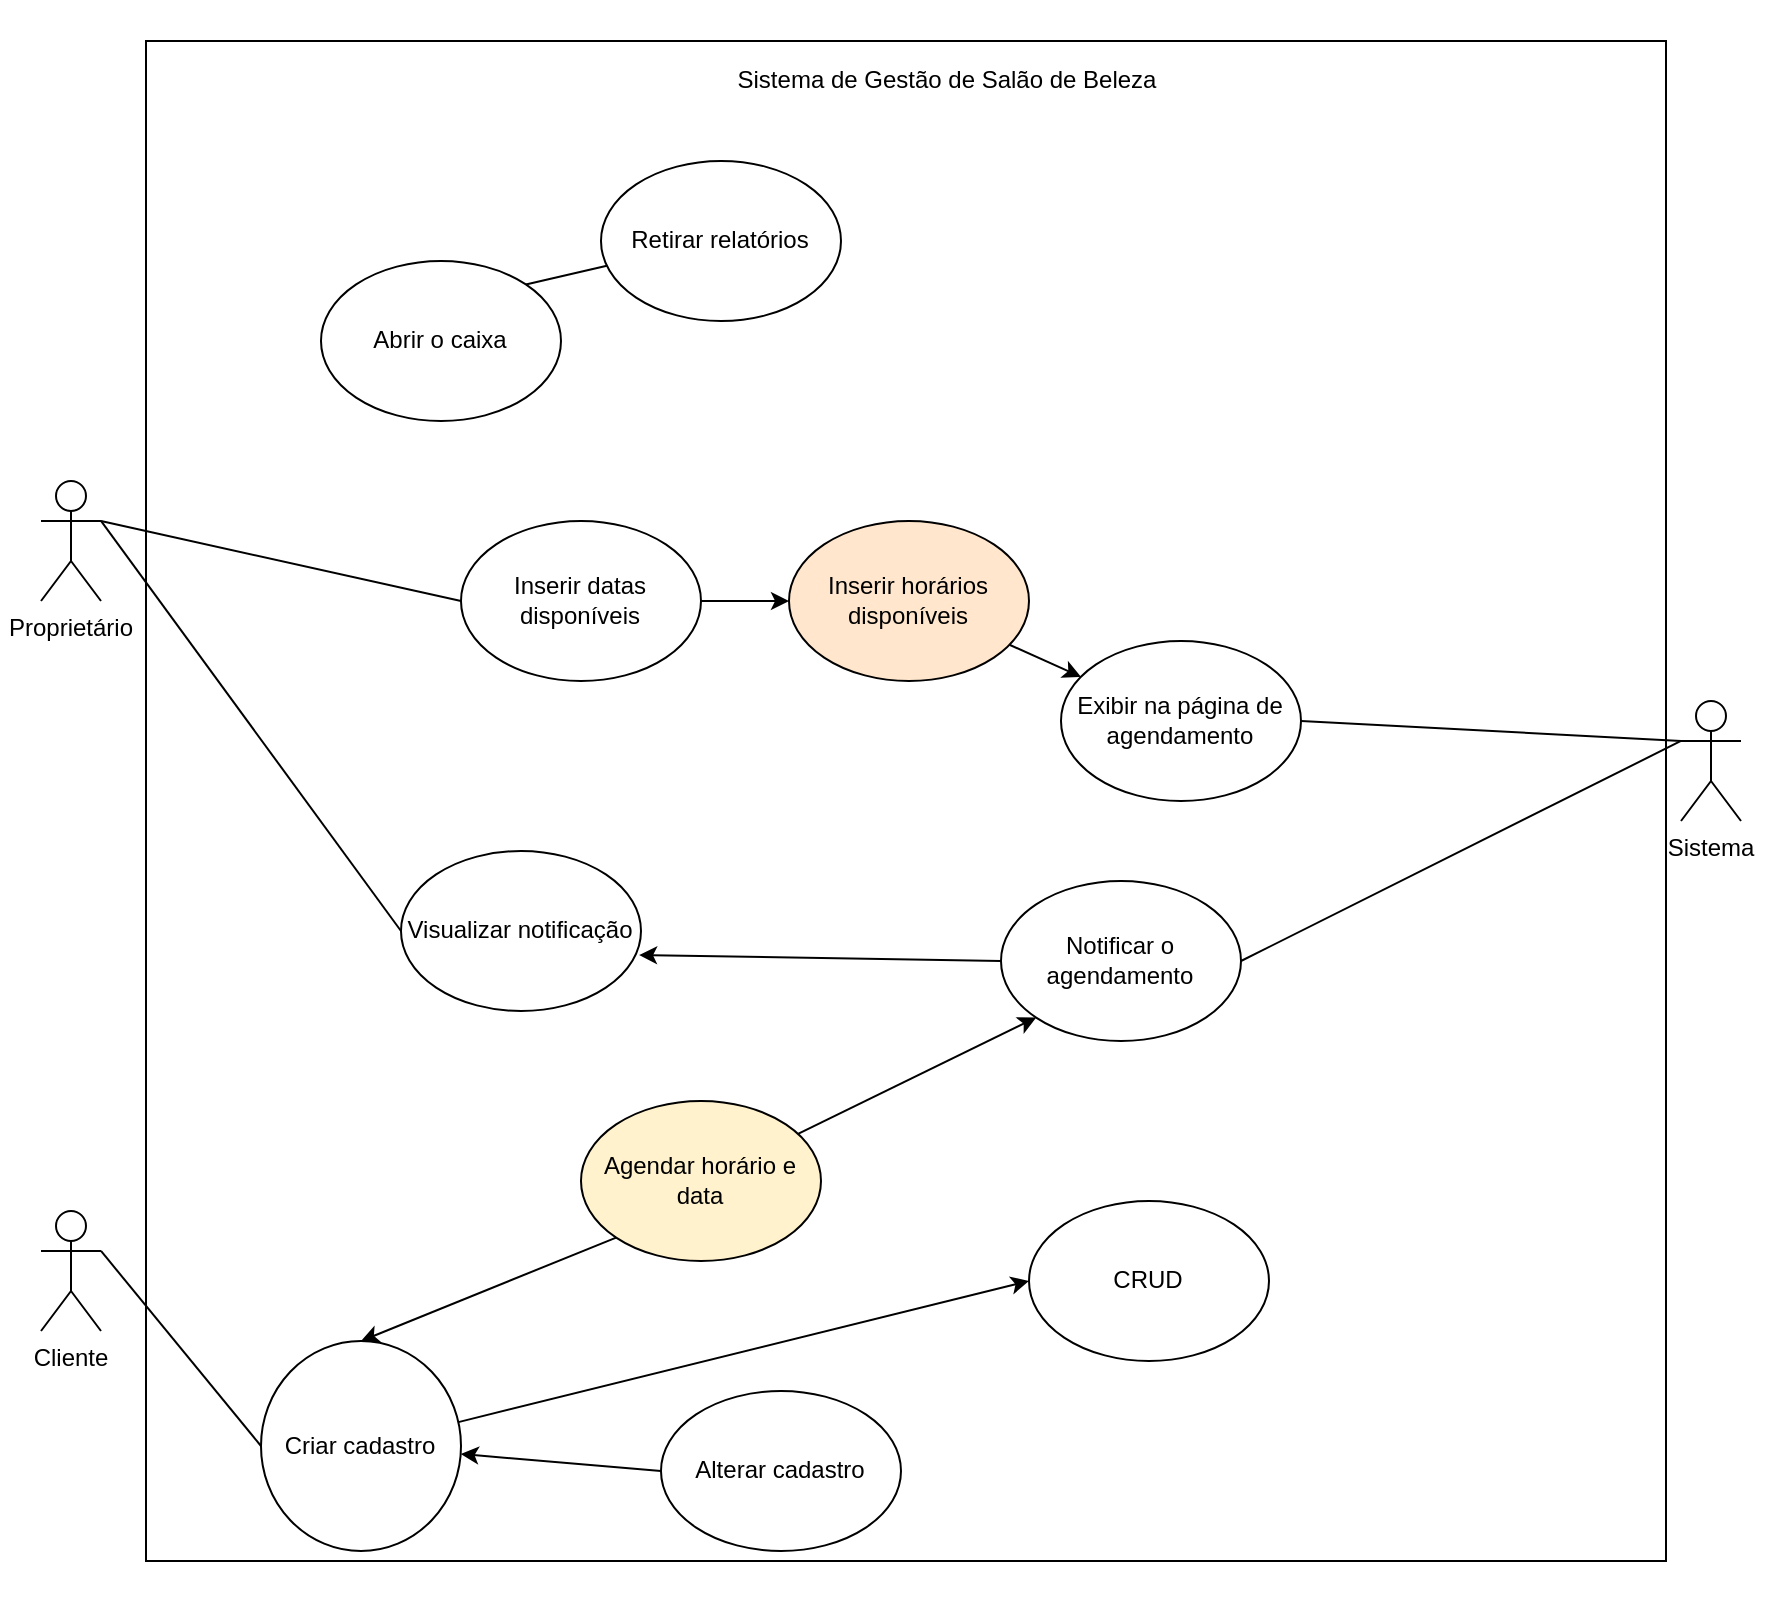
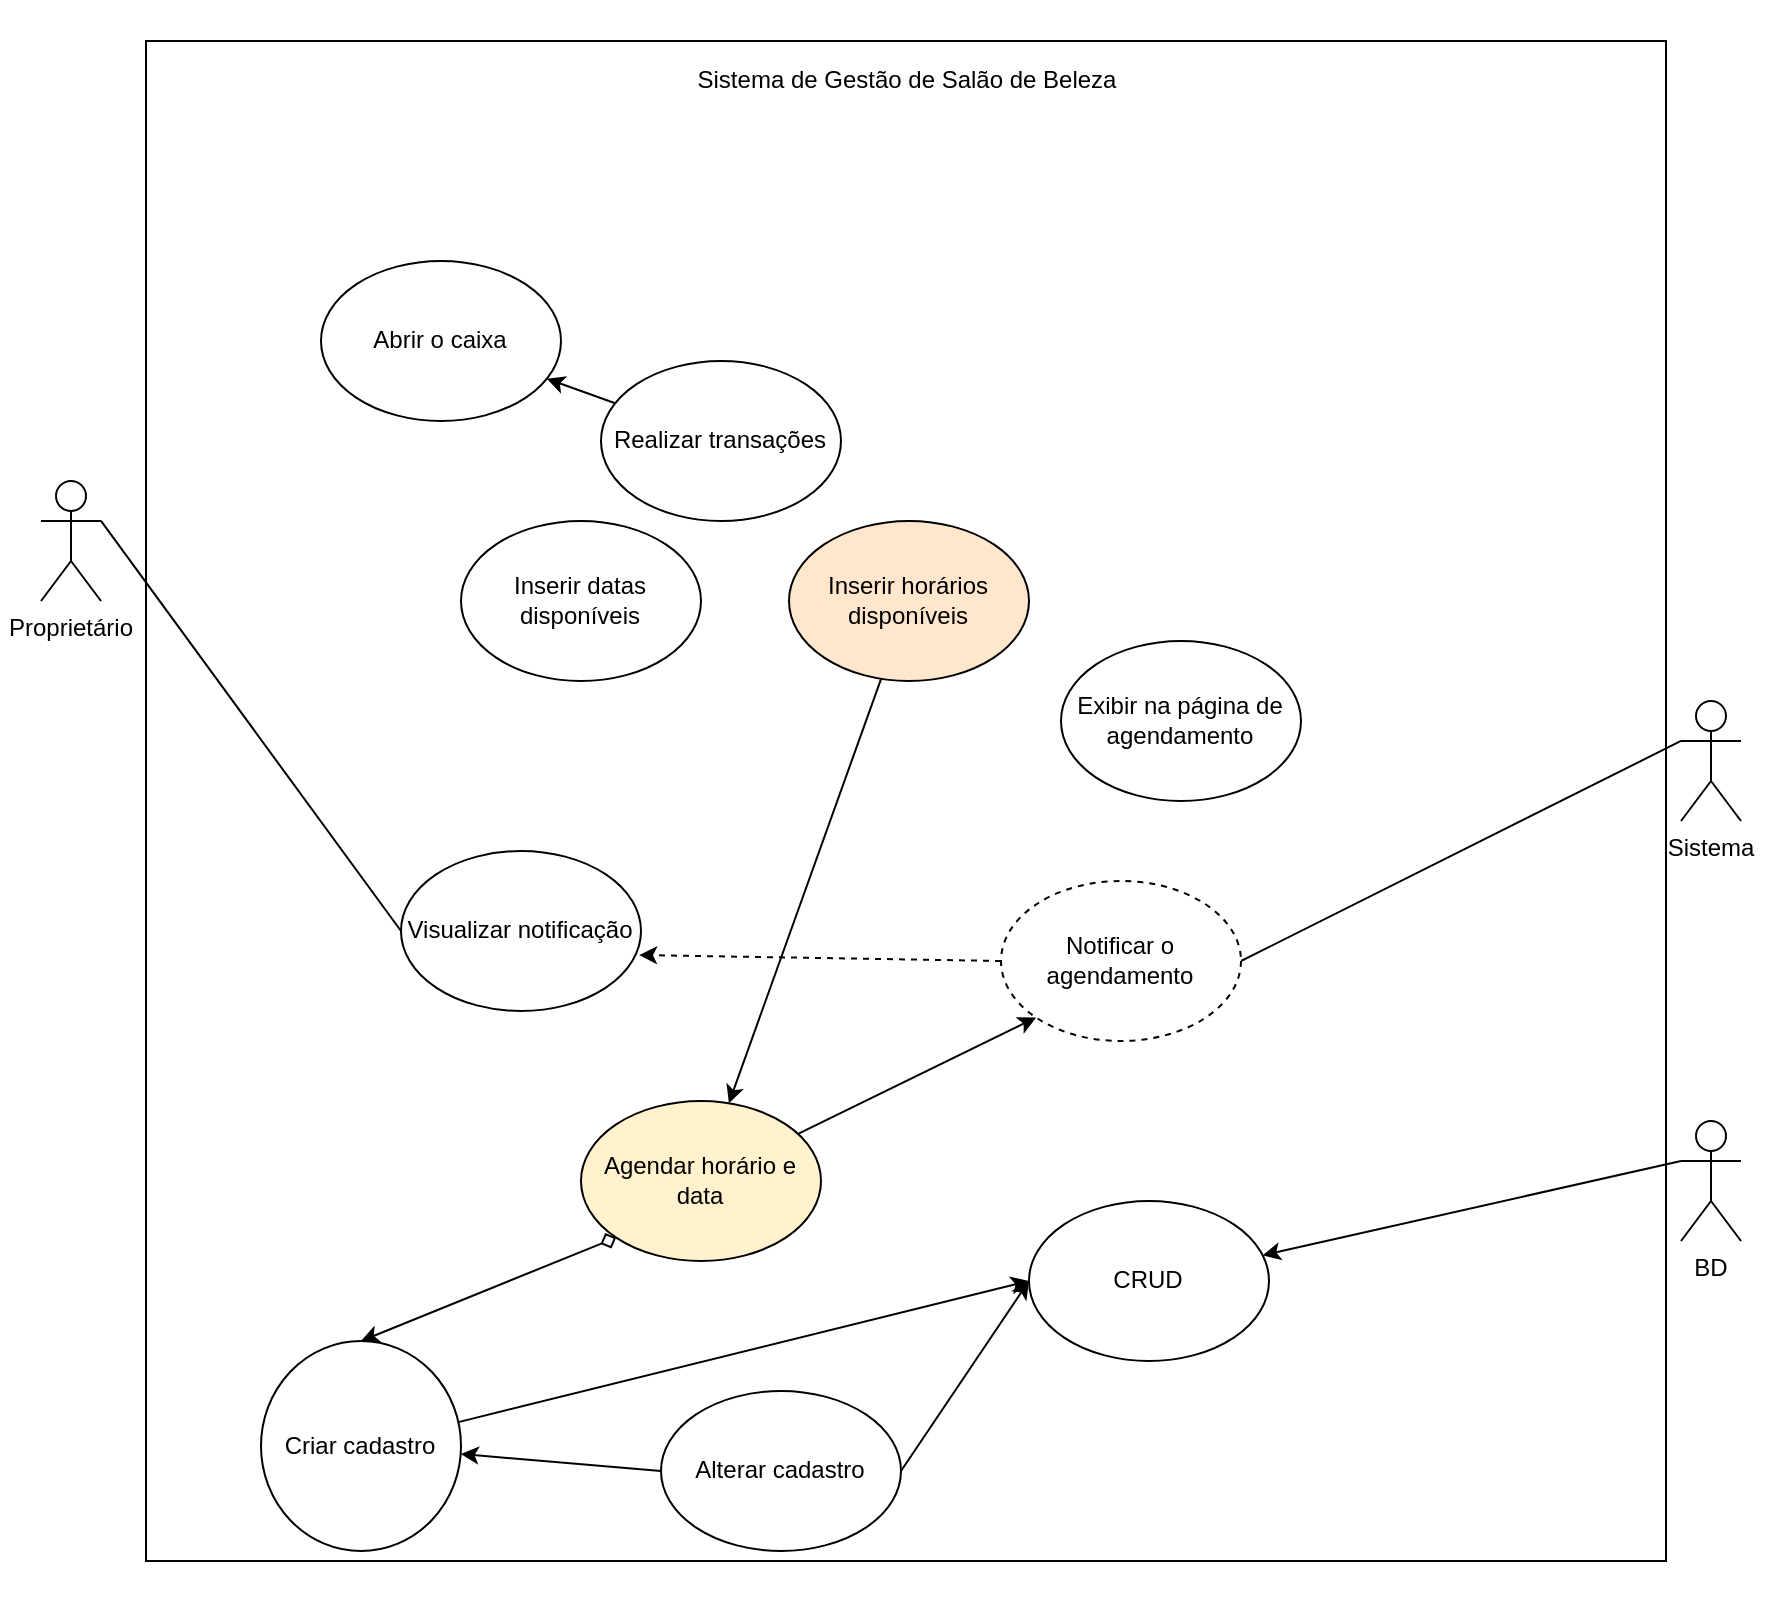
node "Sistema de Gestão de Salão de Beleza": moved (946, 81) -> (906, 81)
node "Retirar relatórios": removed
edge "Retirar relatórios" -- "Abrir o caixa": removed
edge "Realizar transações" -> "Abrir o caixa": added
node "Realizar transações": added
edge "Proprietário" -- "Inserir datas disponíveis": removed
edge "Inserir datas disponíveis" -> "Inserir horários disponíveis": removed
edge "Inserir horários disponíveis" -> "Exibir na página de agendamento": now "Inserir horários disponíveis" -> "Agendar horário e data"
edge "Exibir na página de agendamento" -- "Sistema": removed
edge "Notificar o agendamento" -> "Visualizar notificação": style solid -> dashed
node "Notificar o agendamento": style solid -> dashed
node "BD": added
edge "BD" -> "CRUD": added
edge "Agendar horário e data" -> "Criar cadastro": arrowhead none -> diamond
node "Cliente": removed
edge "Cliente" -- "Criar cadastro": removed
edge "Alterar cadastro" -> "CRUD": added
